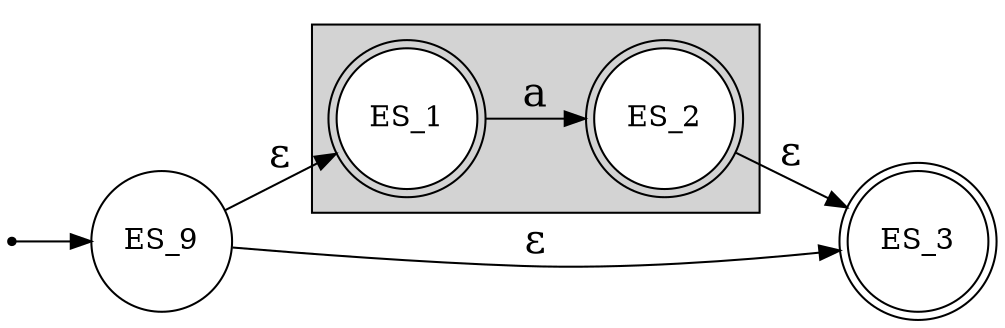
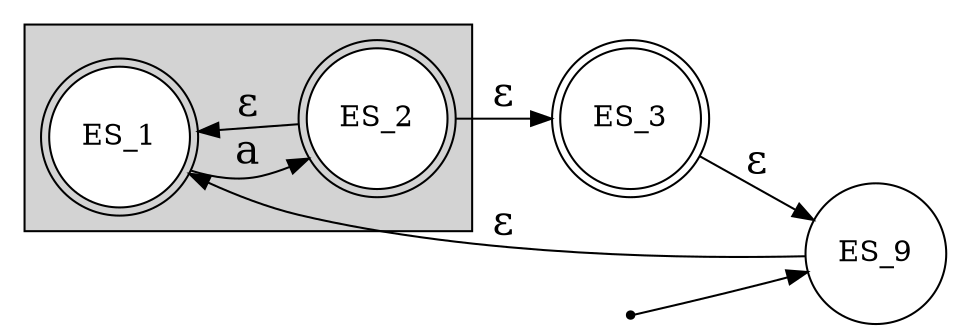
edge "ES_2" -> "ES_1": added, label "ε"
edge "ES_9" -> "ES_3": reversed
